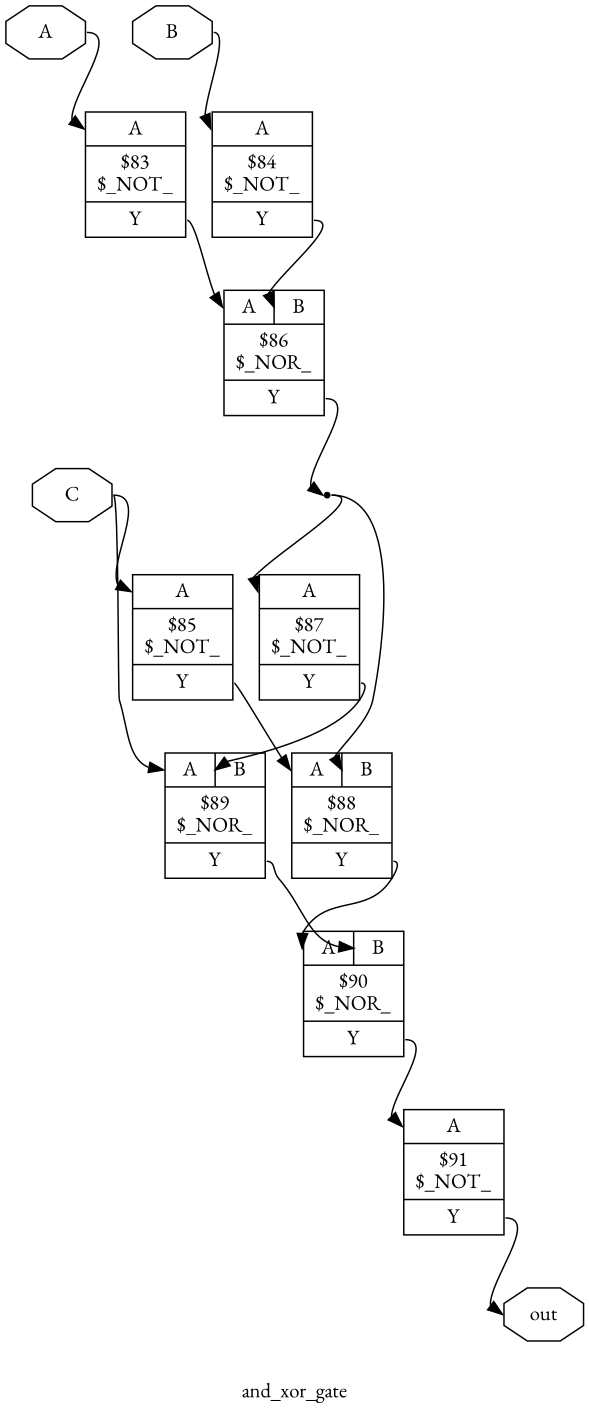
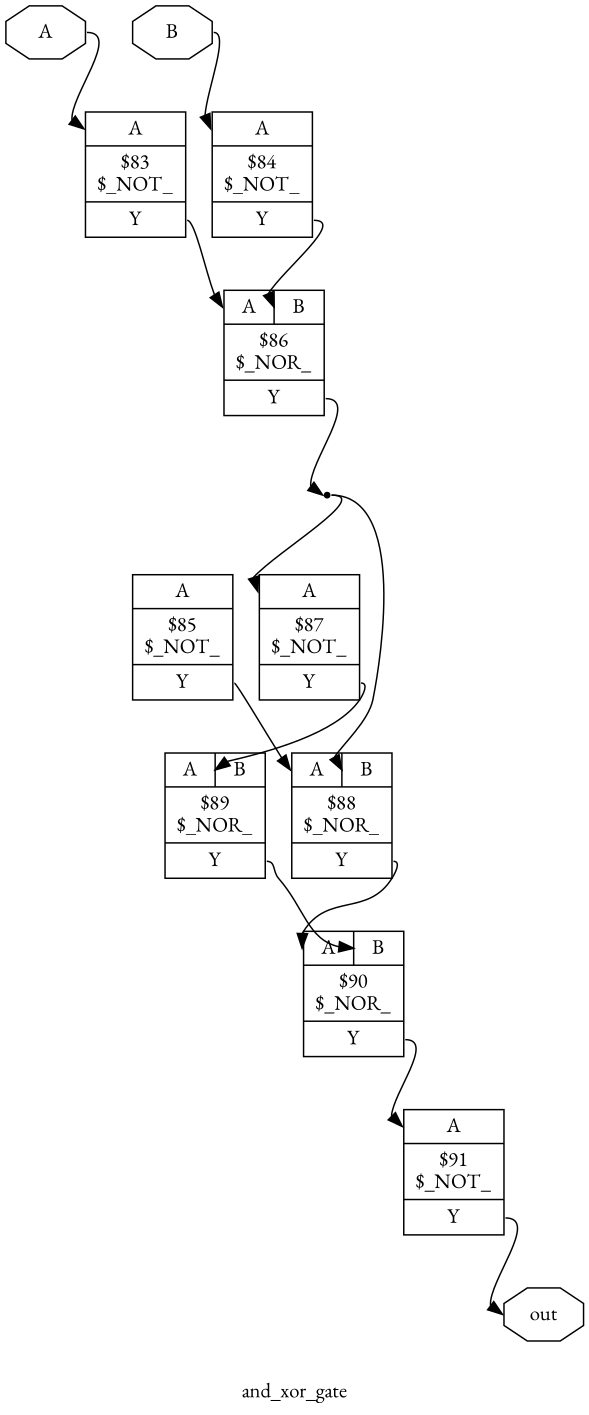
node "C": removed
